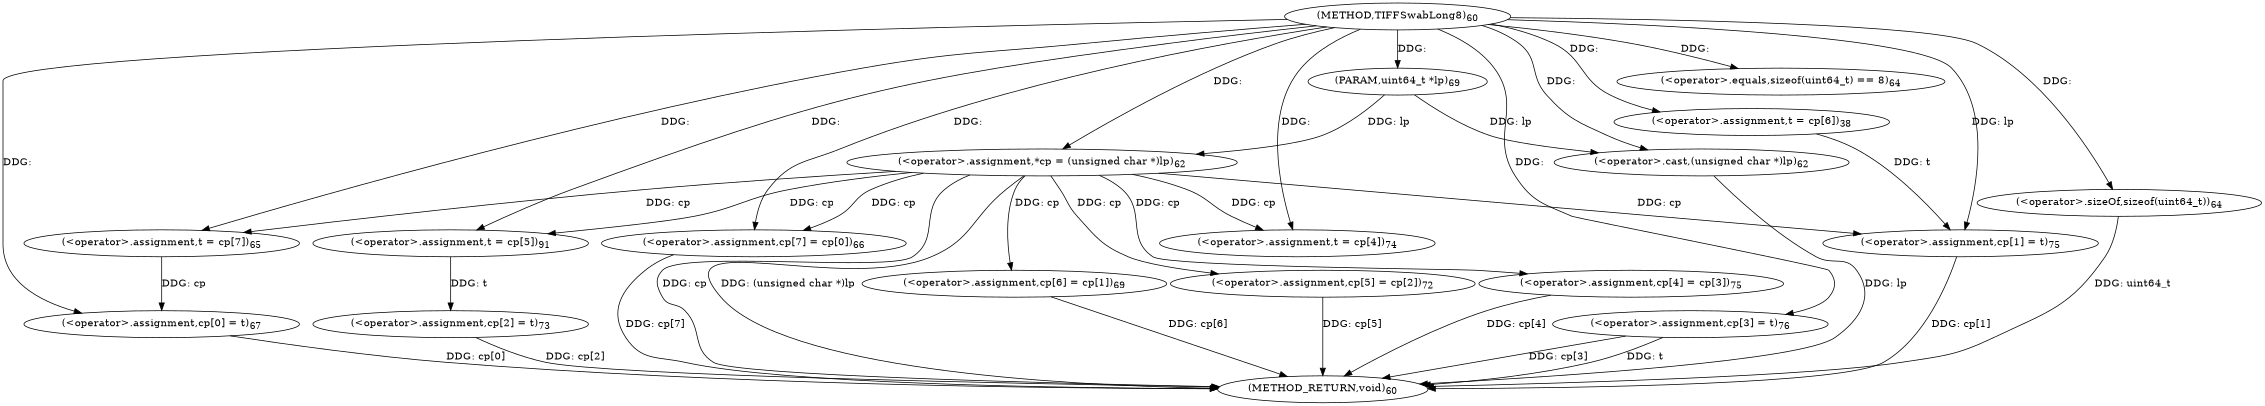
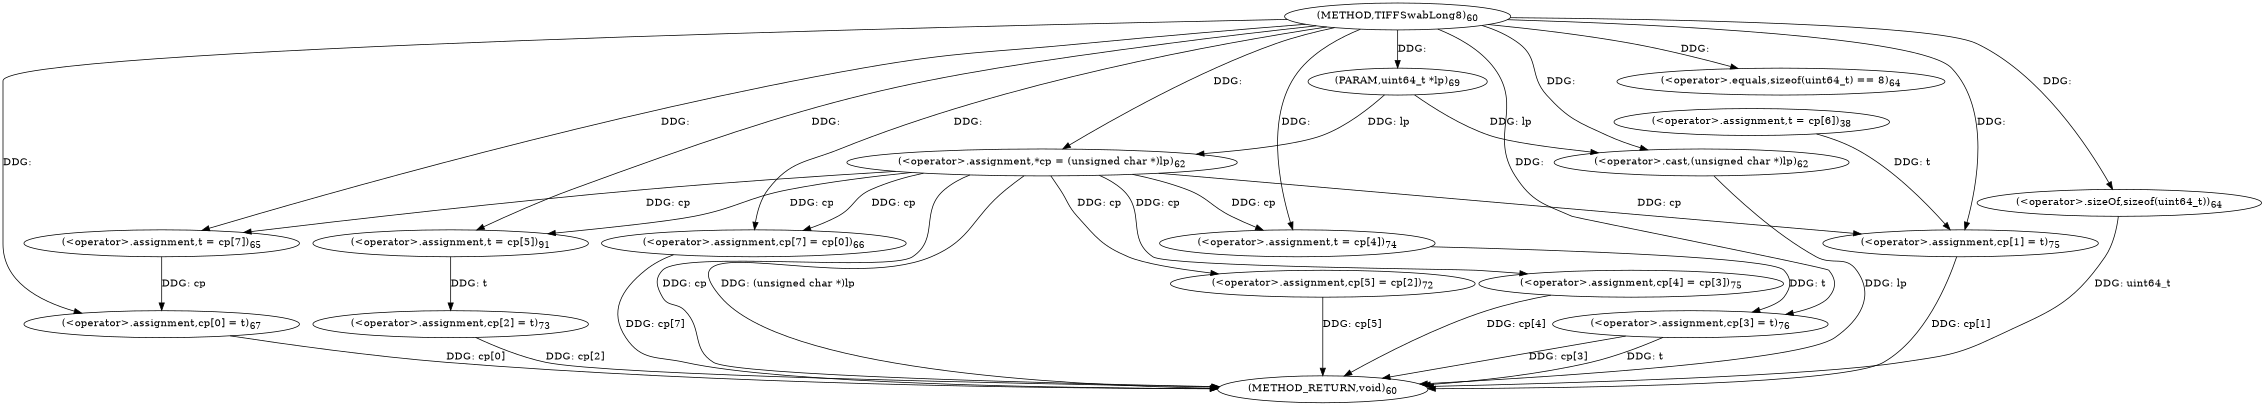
edge "(METHOD,TIFFSwabLong8)" -> "(<operator>.assignment,t = cp[6])": removed, label "DDG:"
edge "(METHOD,TIFFSwabLong8)" -> "(<operator>.assignment,cp[1] = t)": label "DDG: lp" -> "DDG: "
edge "(<operator>.assignment,t = cp[4])" -> "(<operator>.assignment,cp[3] = t)": added, label "DDG: t"
node "(<operator>.assignment,cp[6] = cp[1])": removed
